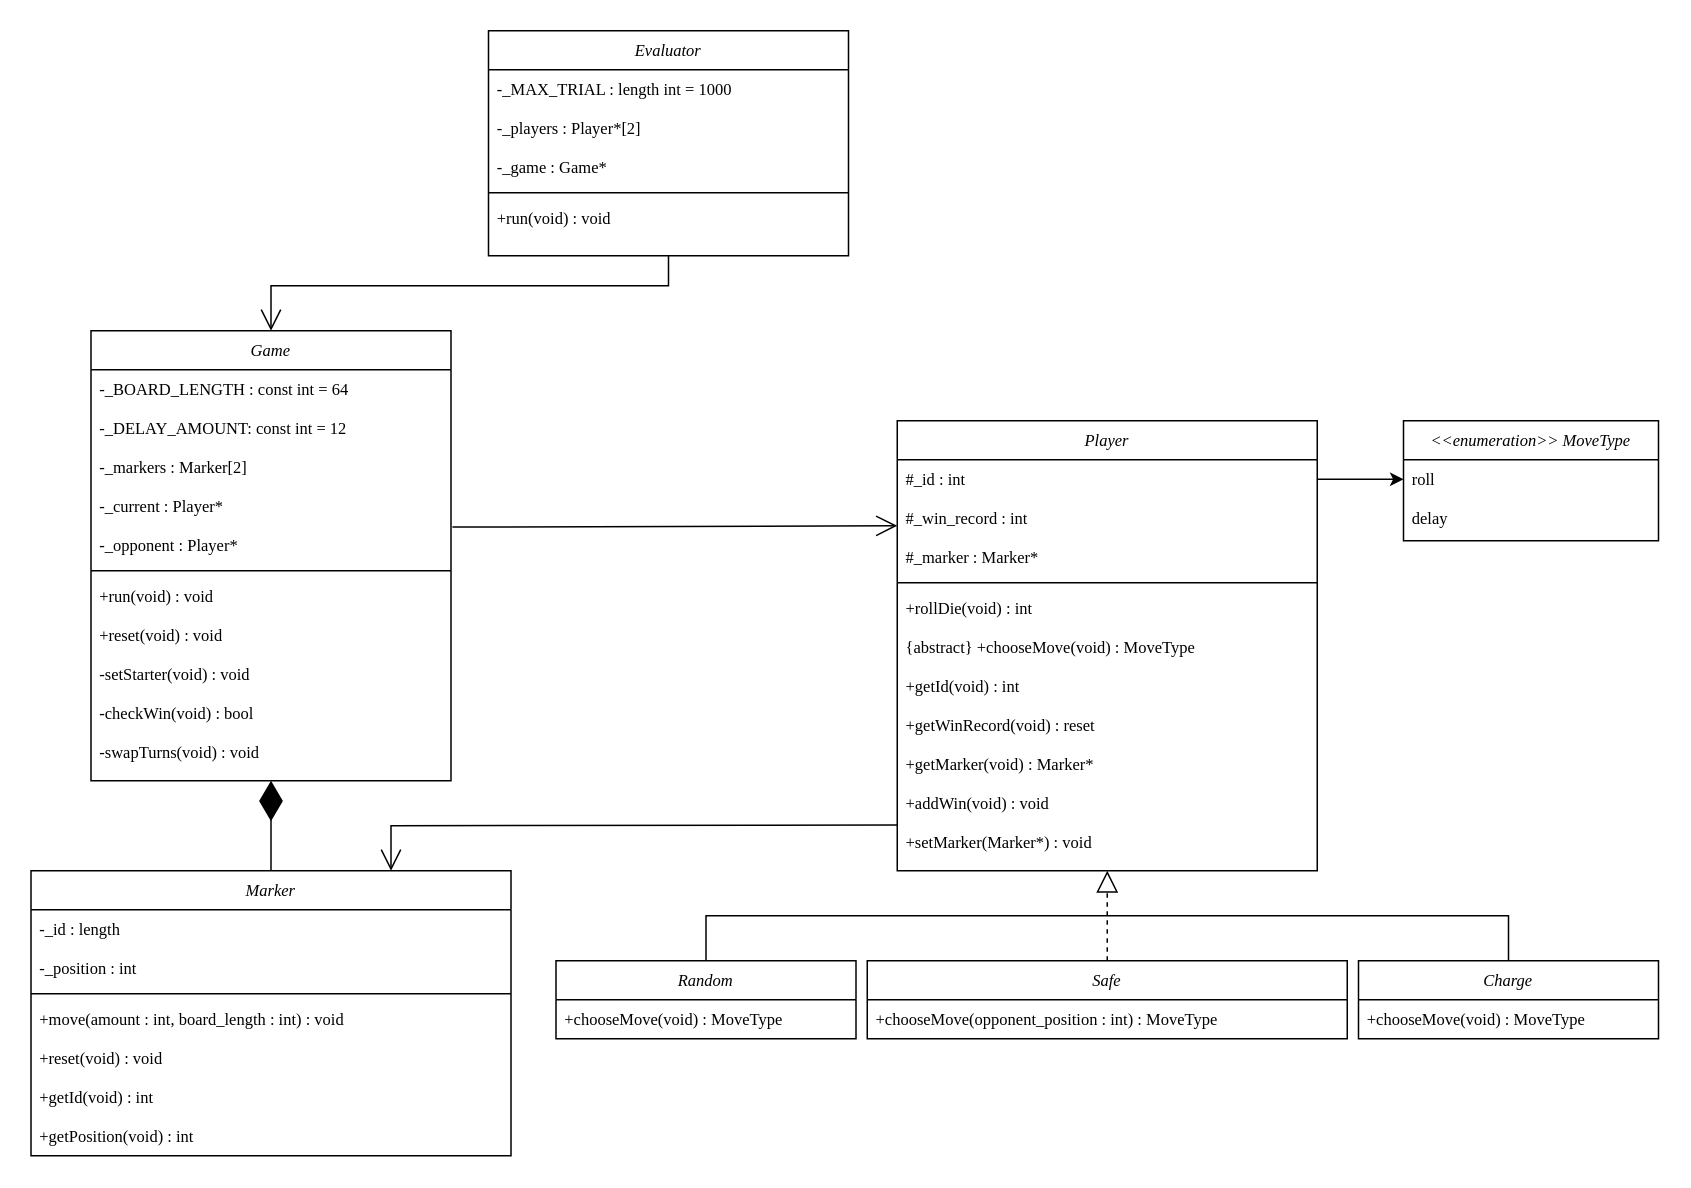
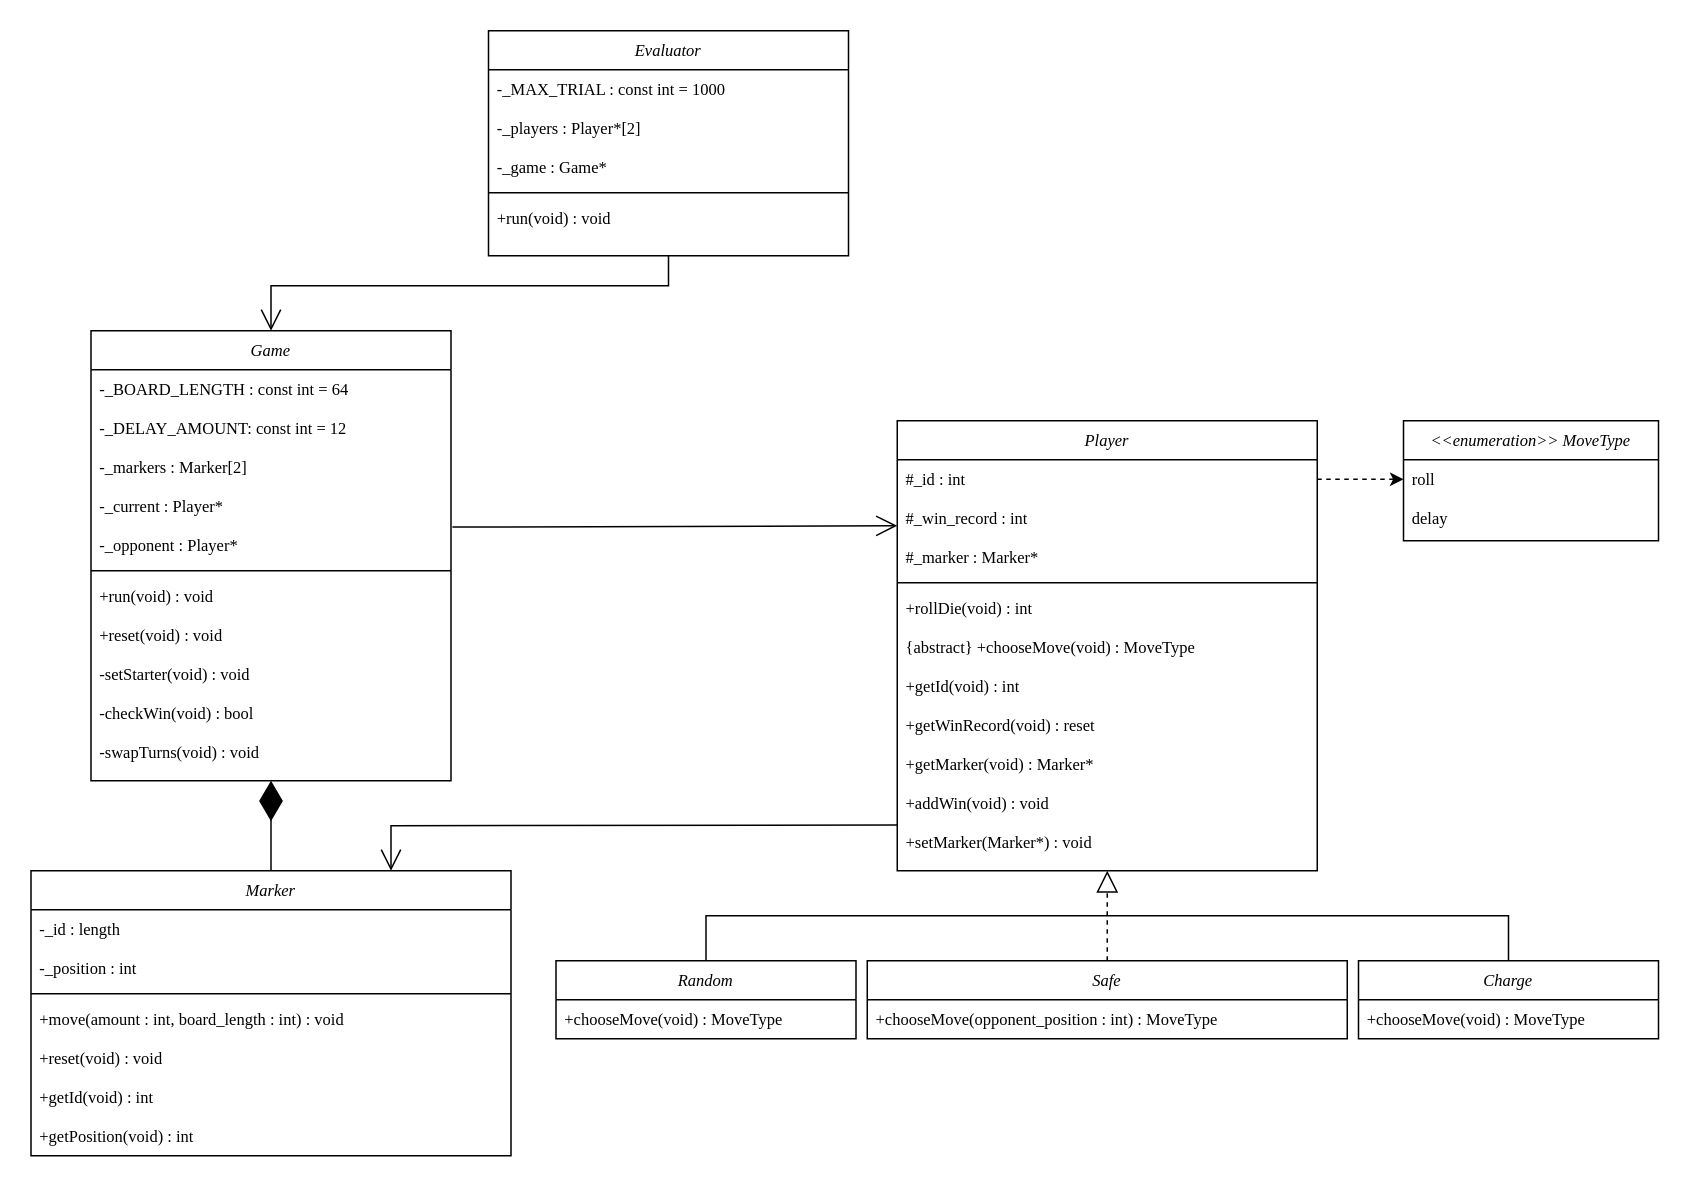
node "-_MAX_TRIAL : length int = 1000": label "-_MAX_TRIAL : length int = 1000" -> "-_MAX_TRIAL : const int = 1000"
edge "#_id : int" -> "roll": style solid -> dashed
